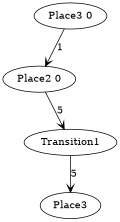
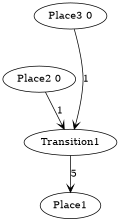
edge "Place3 0" -> "Place2 0": now "Place3 0" -> "Transition1"
edge "Place2 0" -> "Transition1": label "5" -> "1"
node "Place3": label "Place3" -> "Place1"
